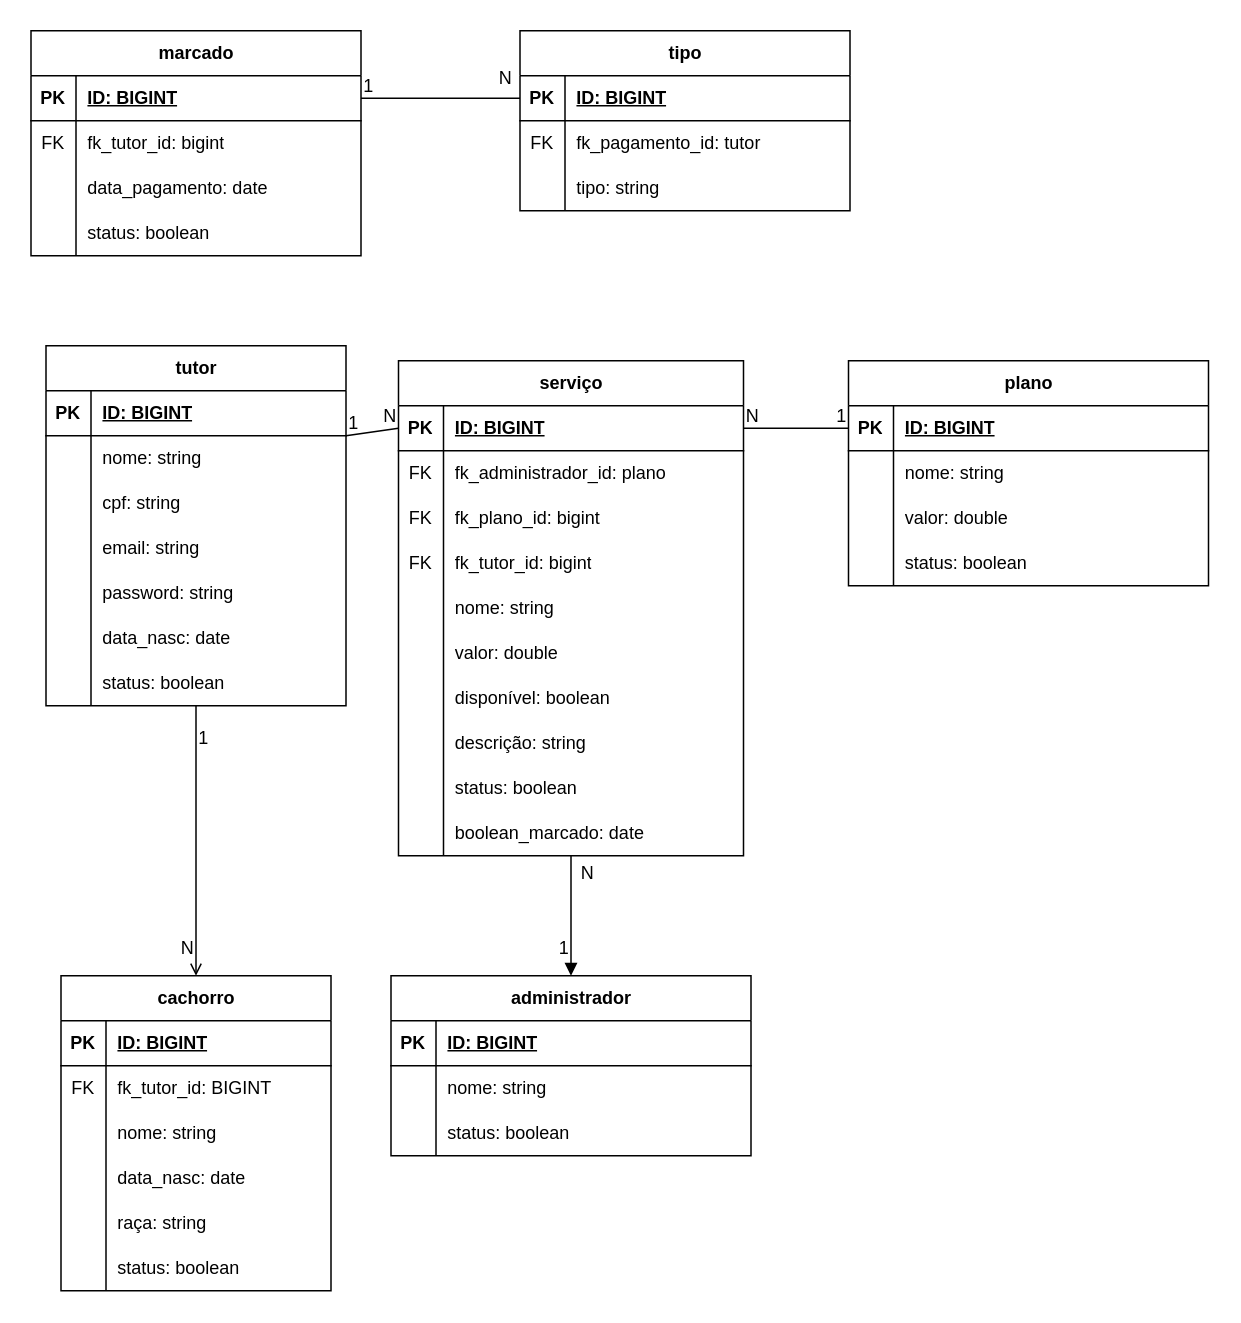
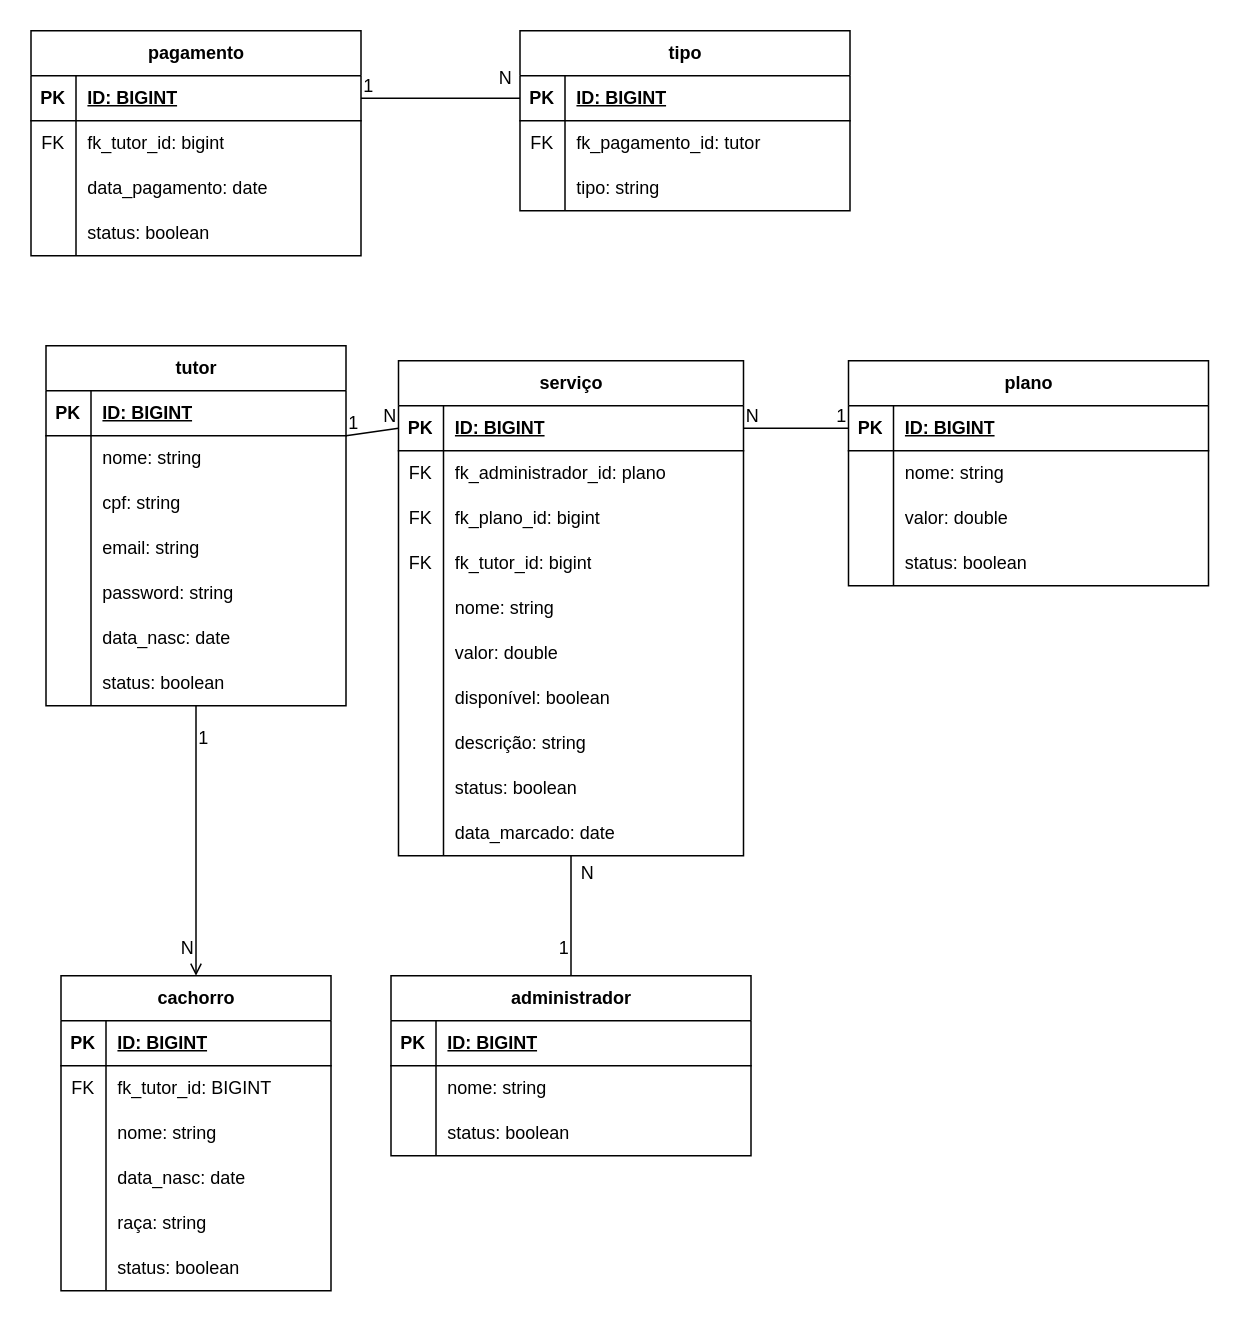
node "marcado": label "marcado" -> "pagamento"
node "boolean_marcado: date": label "boolean_marcado: date" -> "data_marcado: date"
edge "serviço" -> "administrador": arrowhead block -> none
